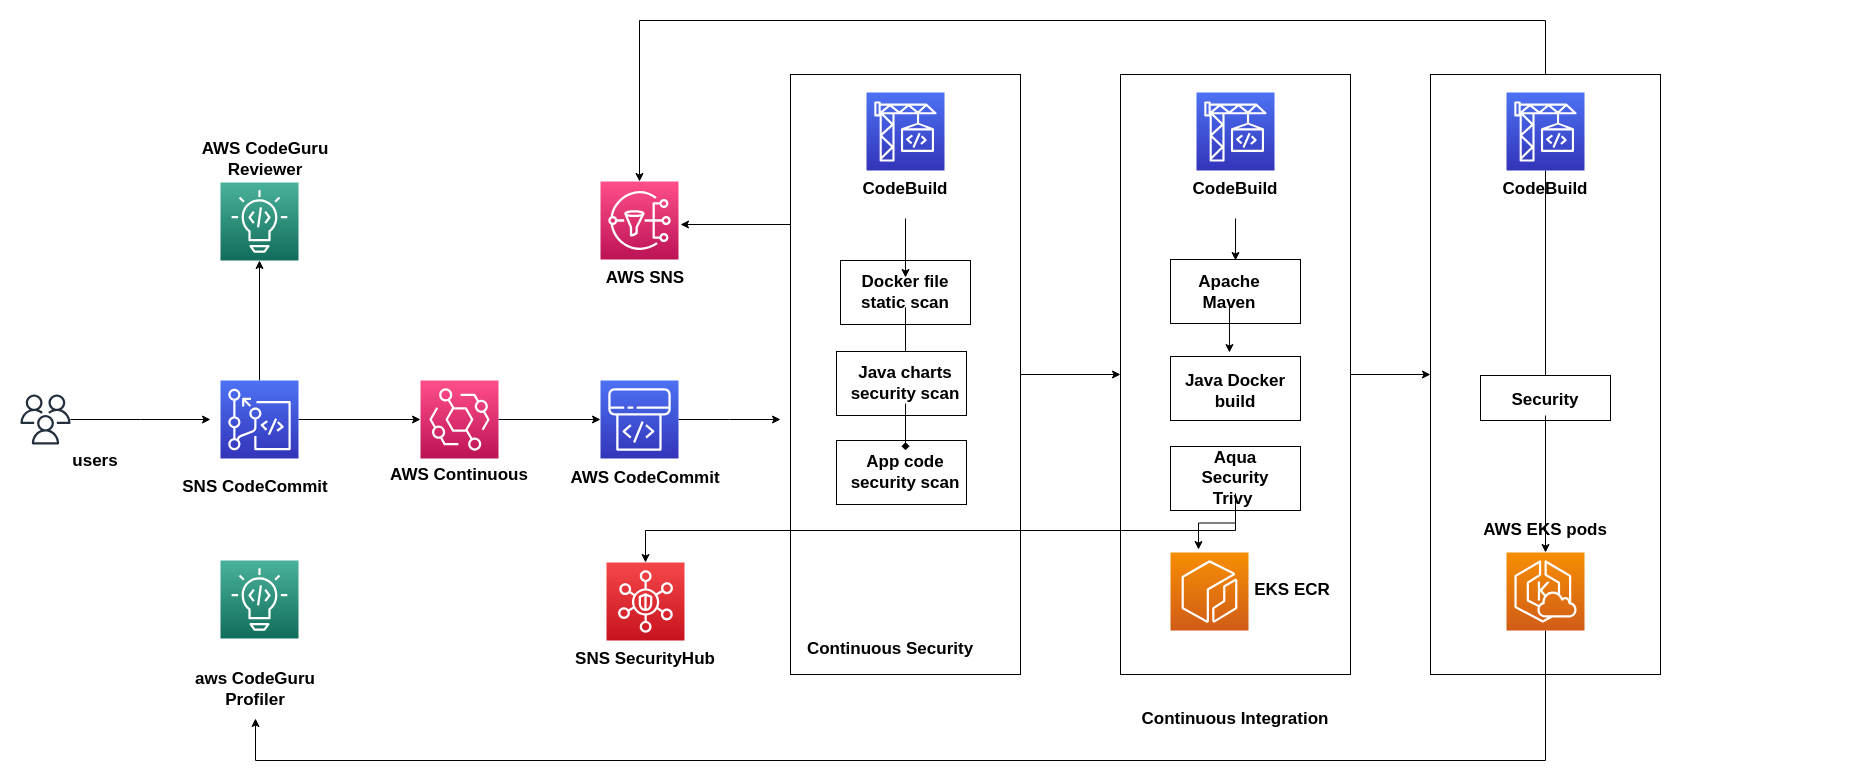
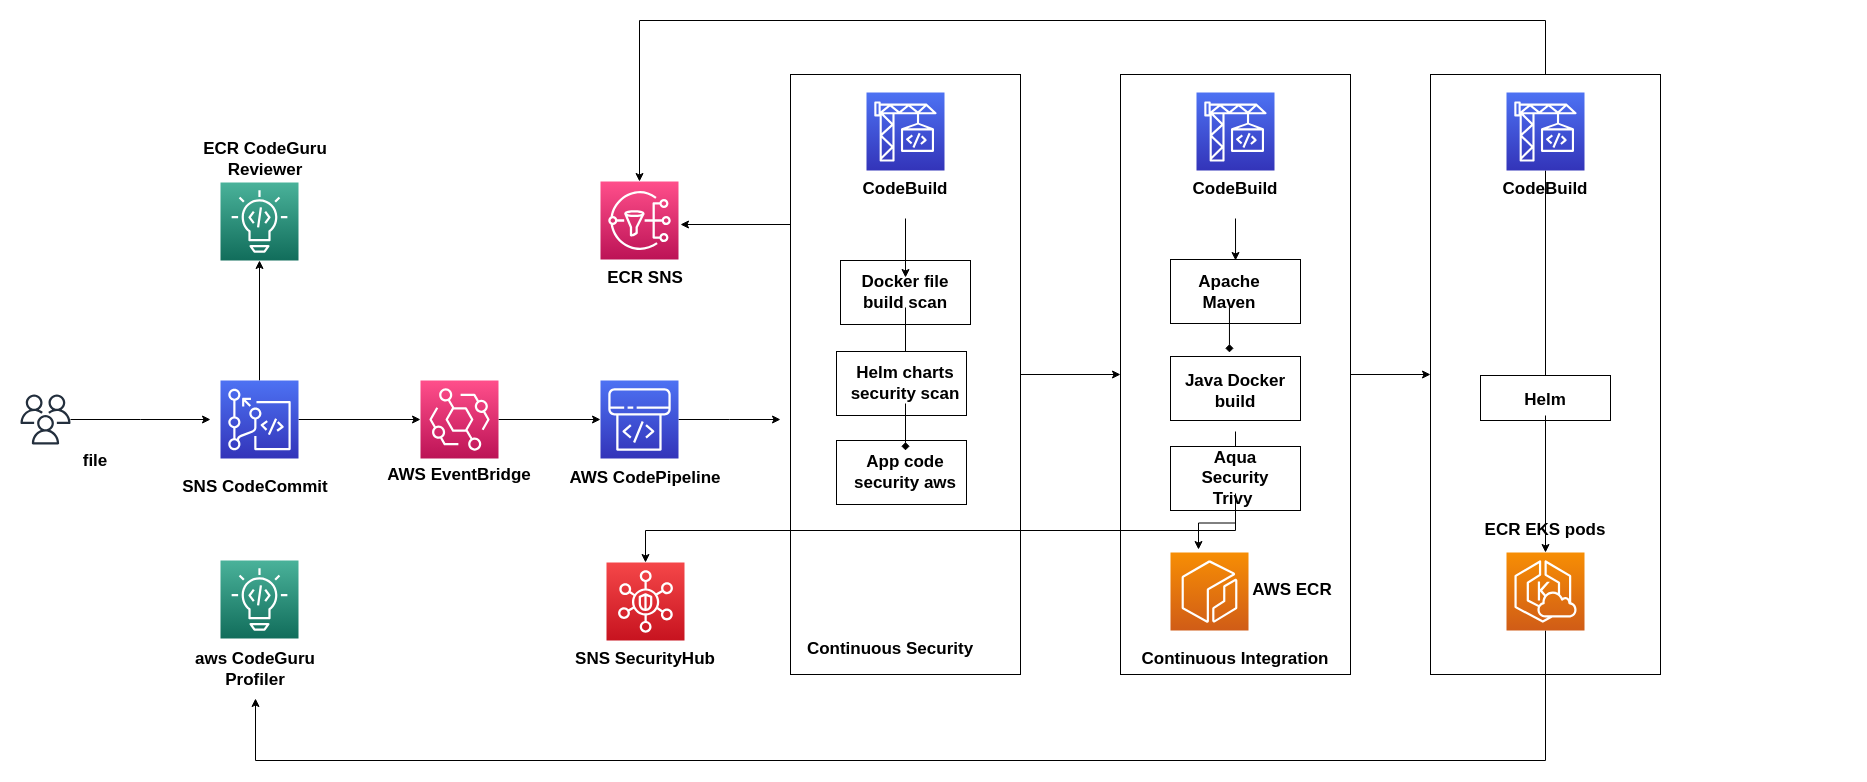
node "AWS CodeGuru Reviewer": label "AWS CodeGuru Reviewer" -> "ECR CodeGuru Reviewer"
node "AWS SNS": label "AWS SNS" -> "ECR SNS"
node "Docker file static scan": label "Docker file static scan" -> "Docker file build scan"
edge "Apache Maven" -> "Java Docker build": arrowhead classic -> diamond
node "Java charts security scan": label "Java charts security scan" -> "Helm charts security scan"
node "Security": label "Security" -> "Helm"
edge "Java Docker build" -> "Aqua Security Trivy": added
node "users": label "users" -> "file"
node "App code security scan": label "App code security scan" -> "App code security aws"
node "AWS Continuous": label "AWS Continuous" -> "AWS EventBridge"
node "AWS CodeCommit": label "AWS CodeCommit" -> "AWS CodePipeline"
node "AWS EKS pods": label "AWS EKS pods" -> "ECR EKS pods"
node "EKS ECR": label "EKS ECR" -> "AWS ECR"
node "aws CodeGuru Profiler": moved (256, 690) -> (256, 670)
node "Continuous Integration": moved (1236, 720) -> (1236, 660)
